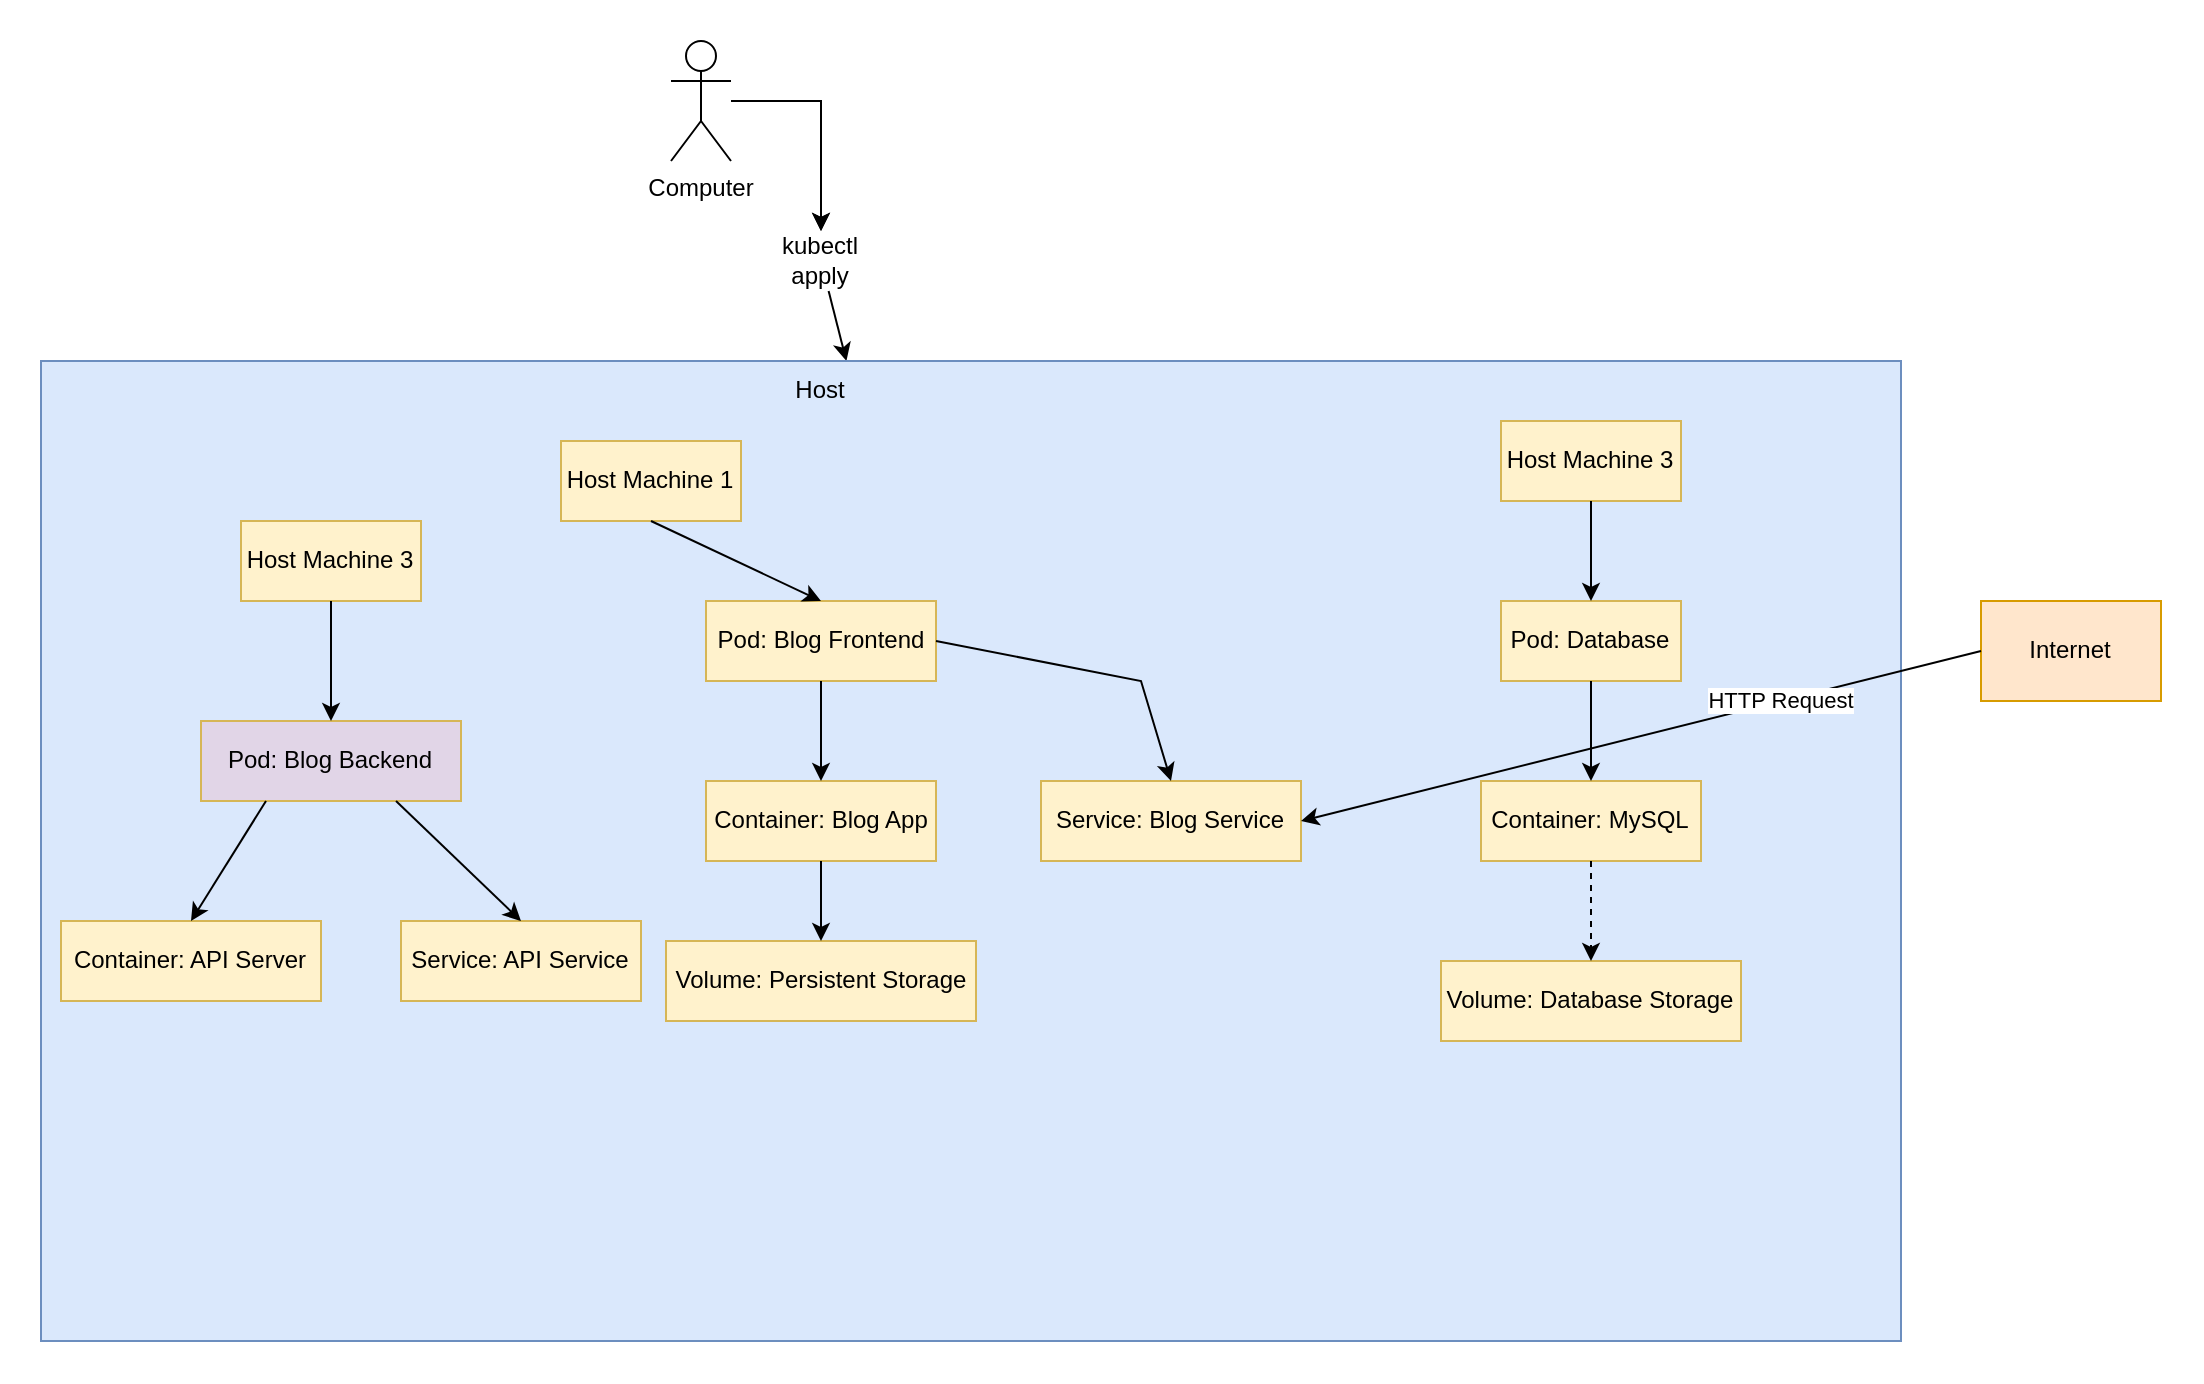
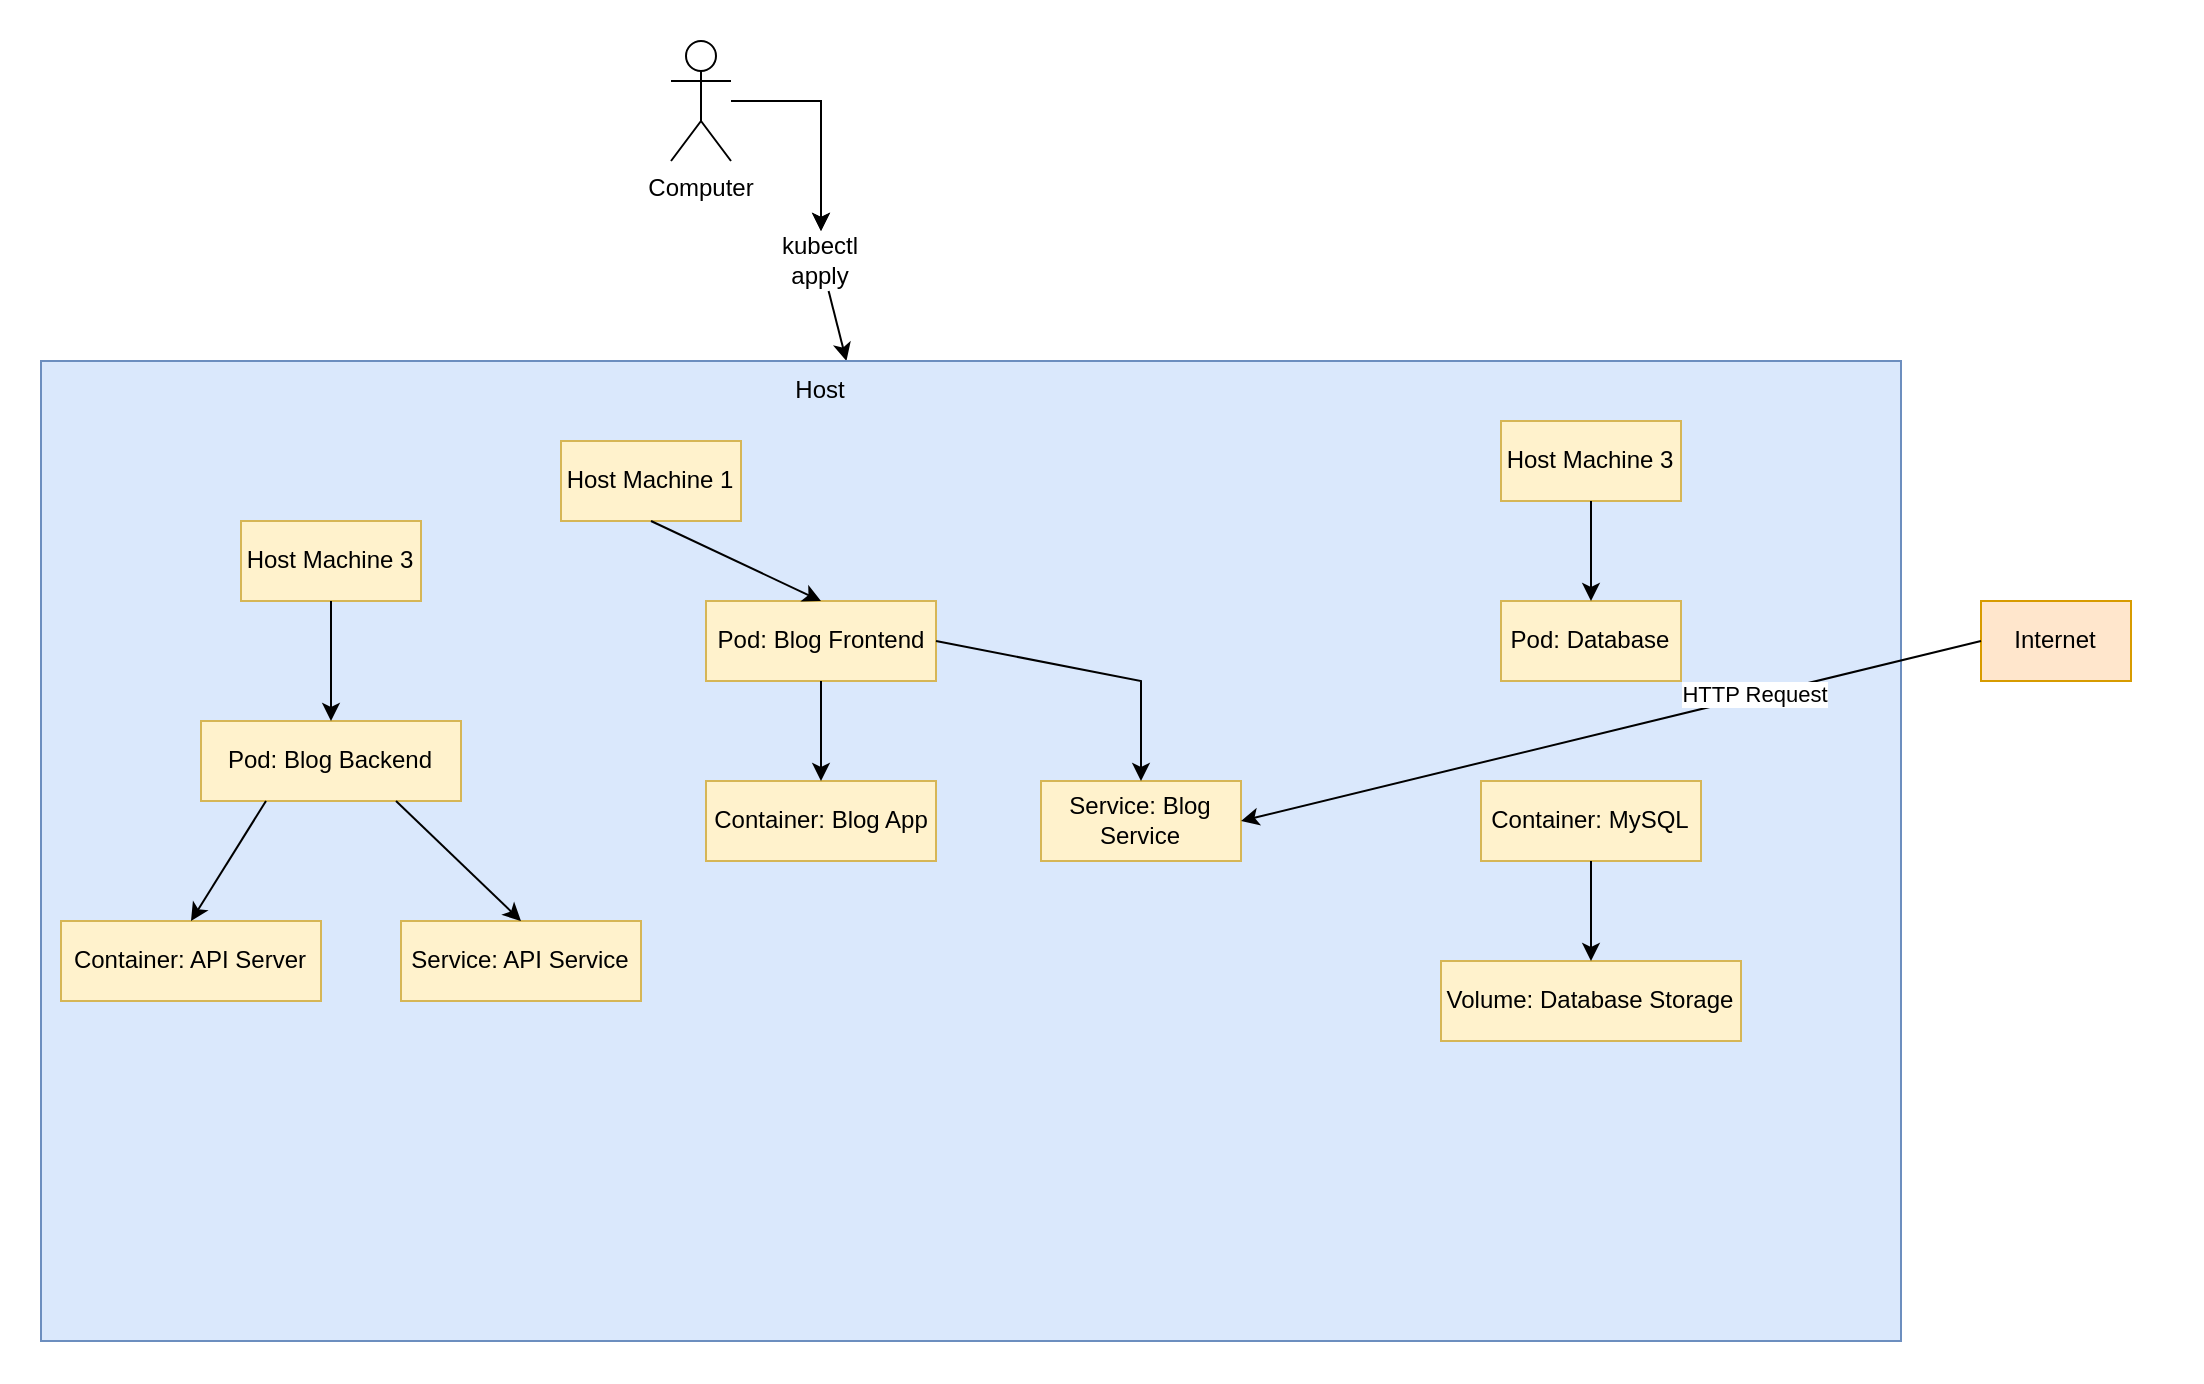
node "Internet": size 180x100 -> 150x80
edge "Pod: Database" -> "Container: MySQL": removed
node "Pod: Blog Backend": fillcolor #e1d5e7 -> #fff2cc
node "Service: Blog Service": size 260x80 -> 200x80
edge "Container: Blog App" -> "Volume: Persistent Storage": removed
edge "Container: MySQL" -> "Volume: Database Storage": style dashed -> solid
node "Volume: Persistent Storage": removed
